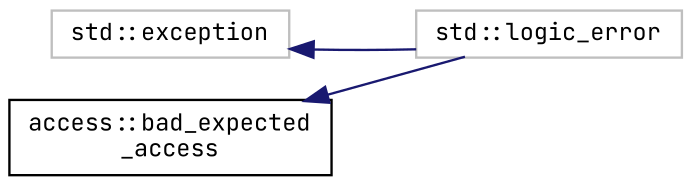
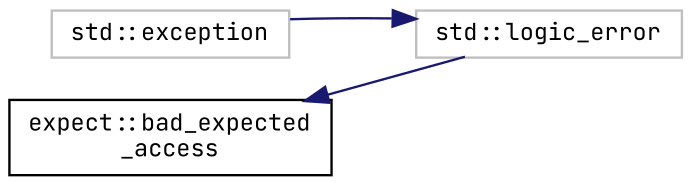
edge "std::logic_error" -> "std::exception": reversed
node "access::bad_expected _access": label "access::bad_expected _access" -> "expect::bad_expected _access"
